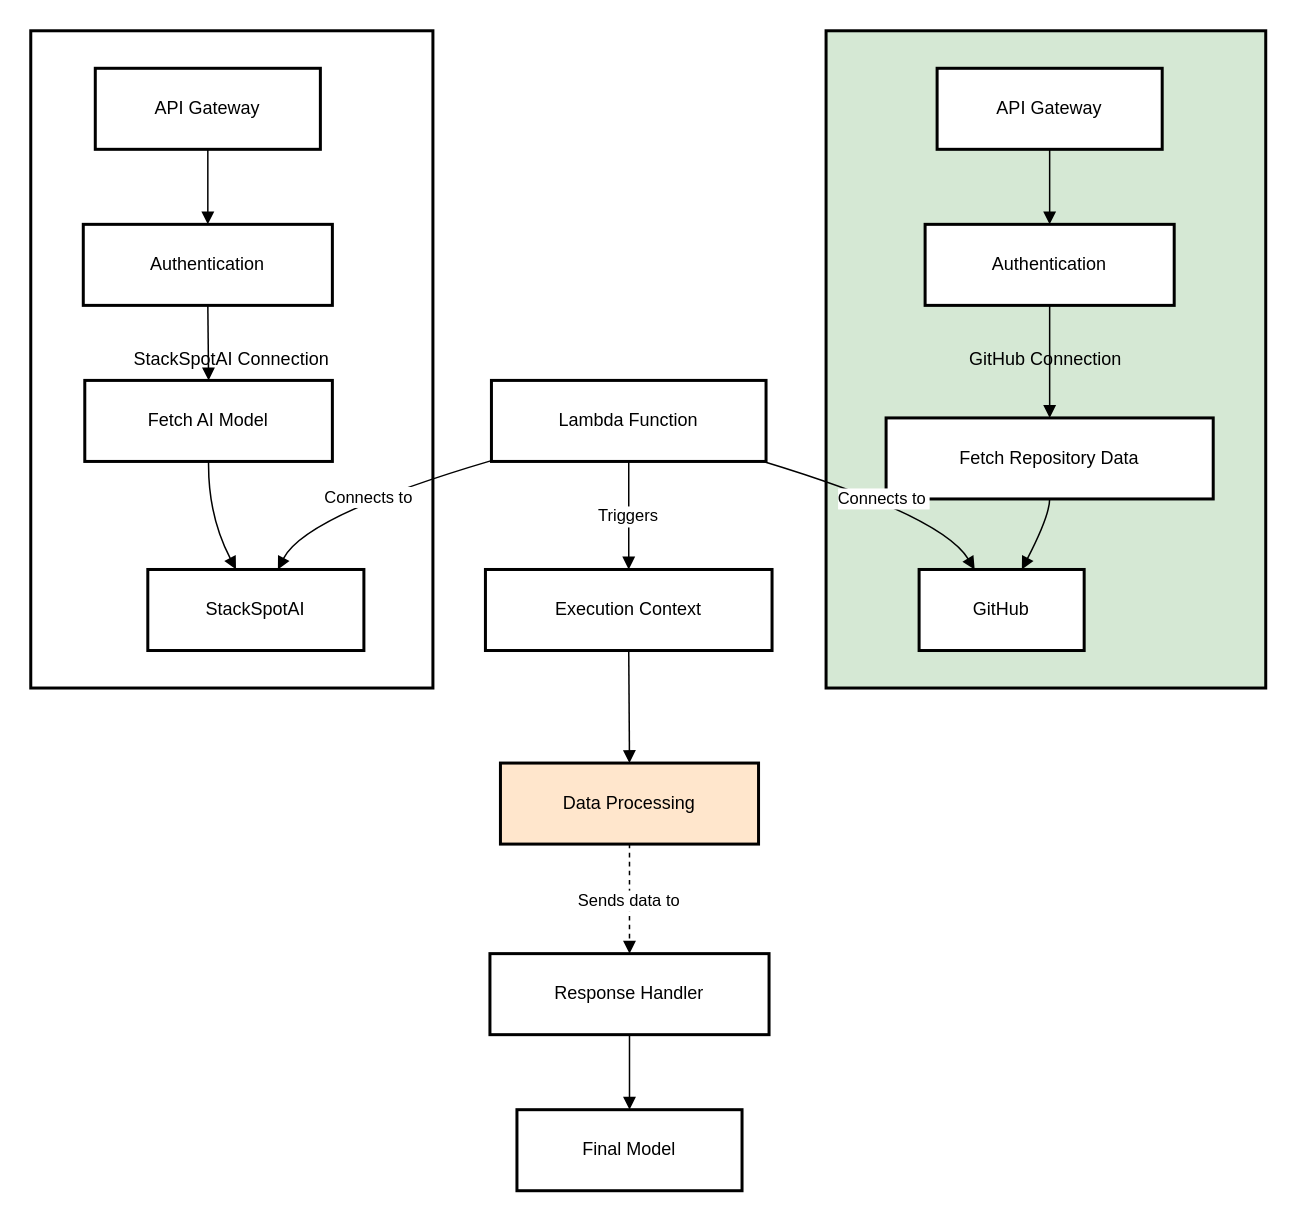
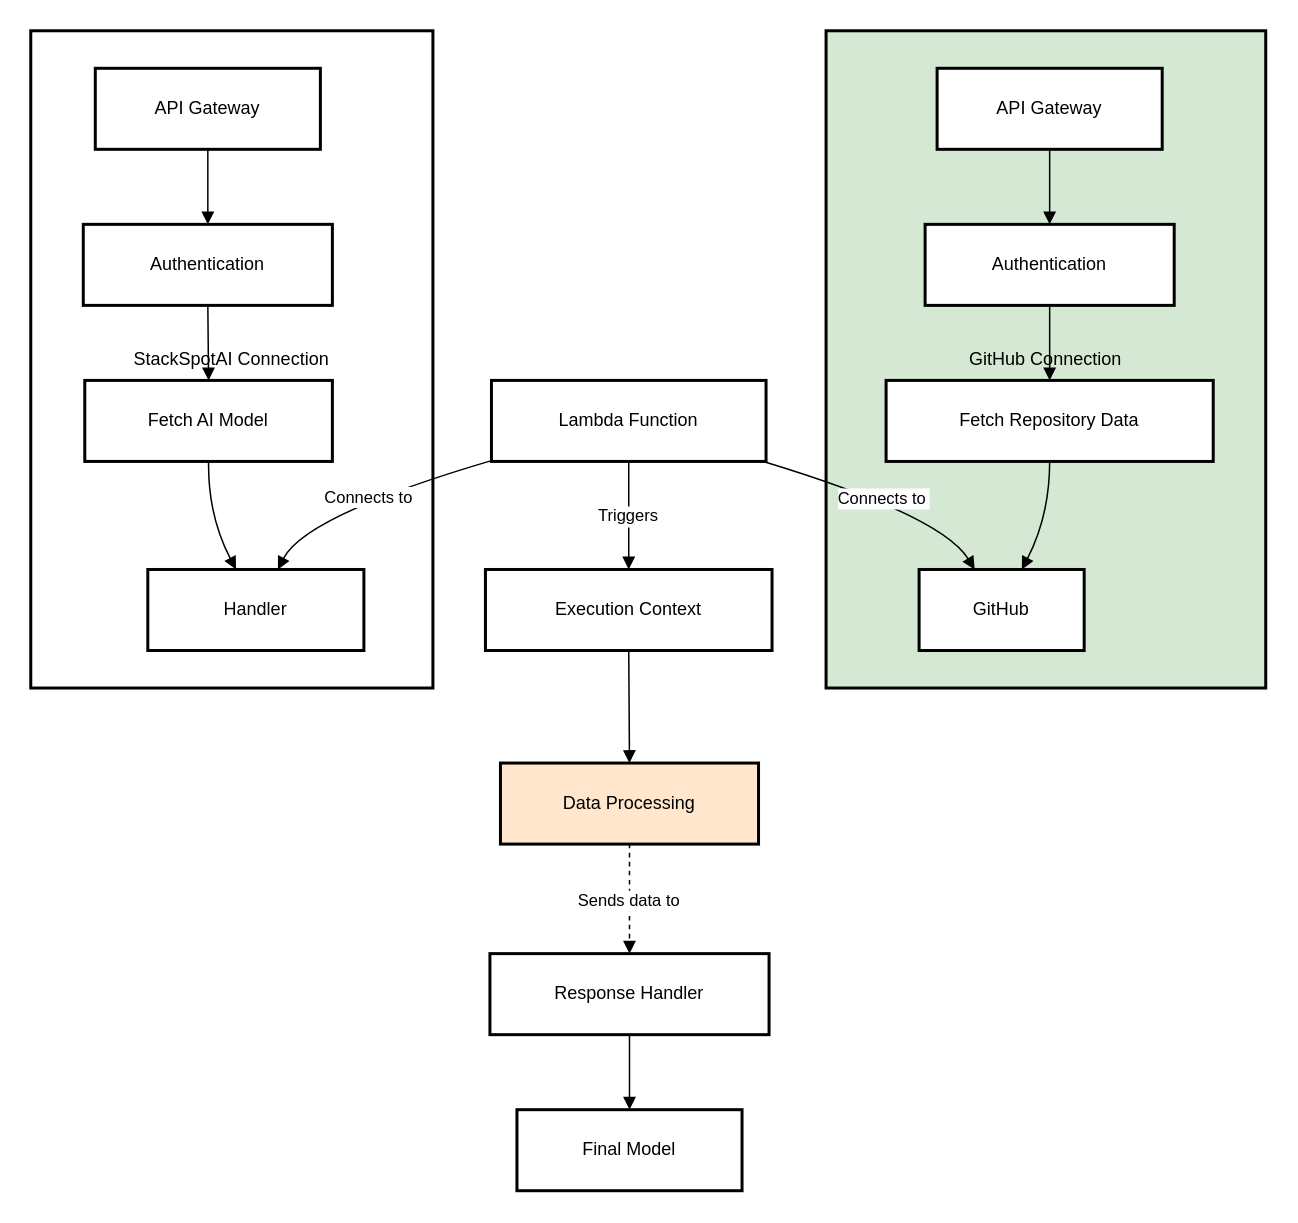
node "Fetch Repository Data": moved (1049, 458) -> (1049, 421)
node "StackSpotAI": label "StackSpotAI" -> "Handler"
